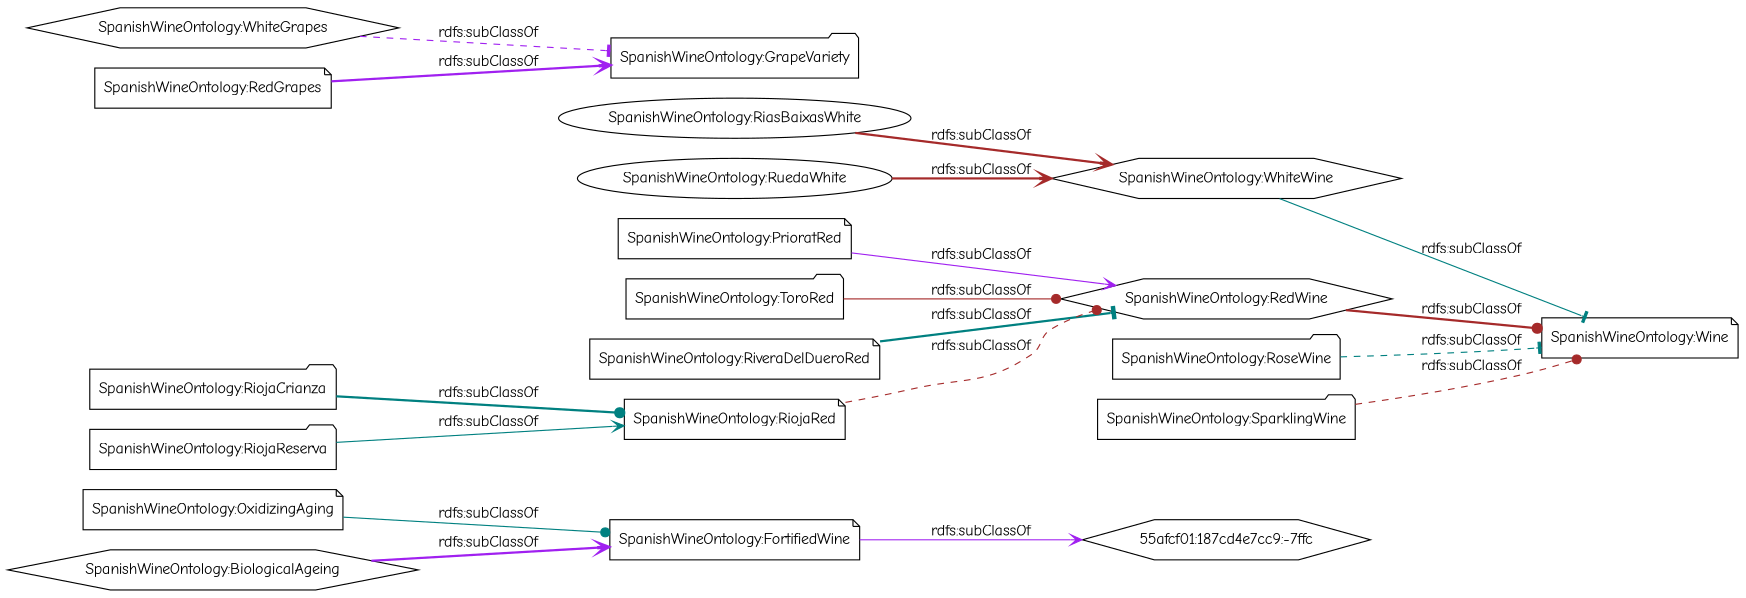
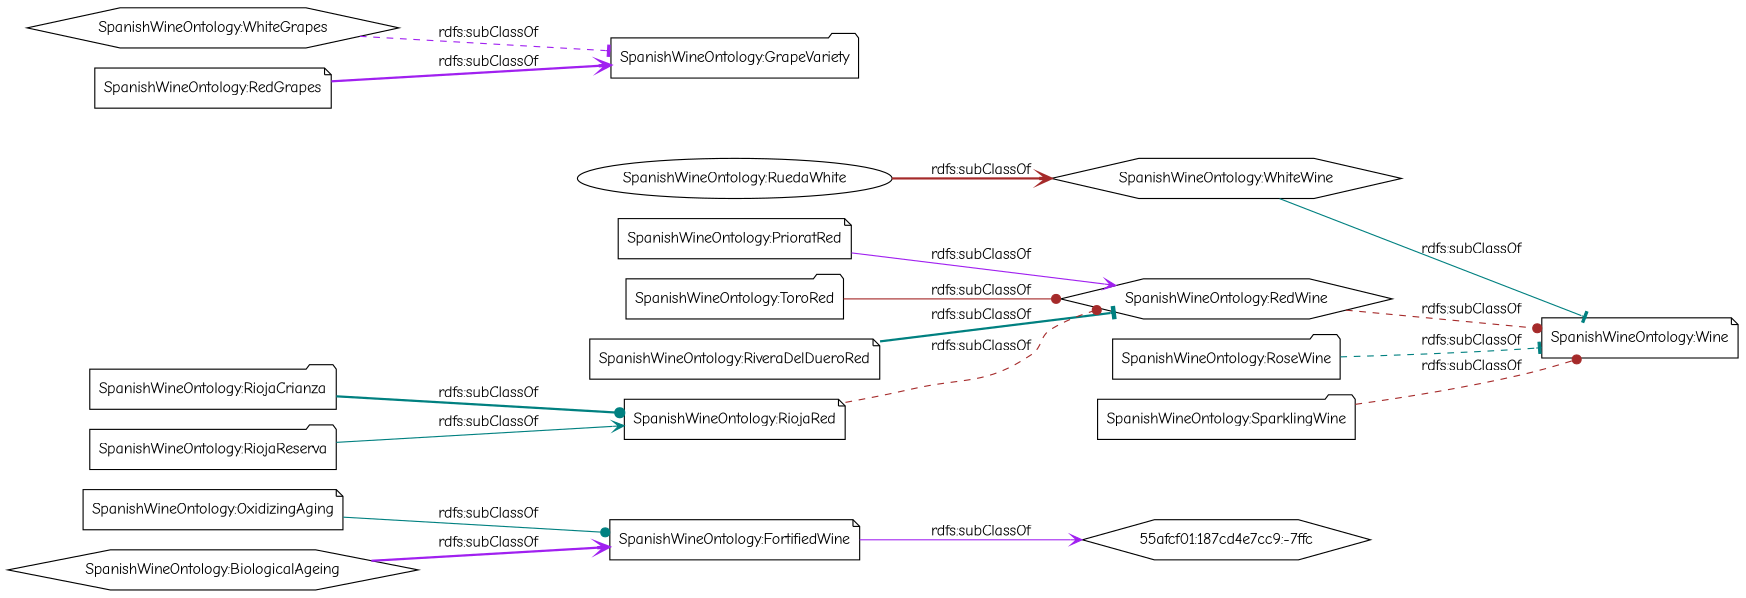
node "SpanishWineOntology:RiasBaixasWhite": removed
edge "SpanishWineOntology:RedWine" -> "SpanishWineOntology:Wine": style bold -> dashed
